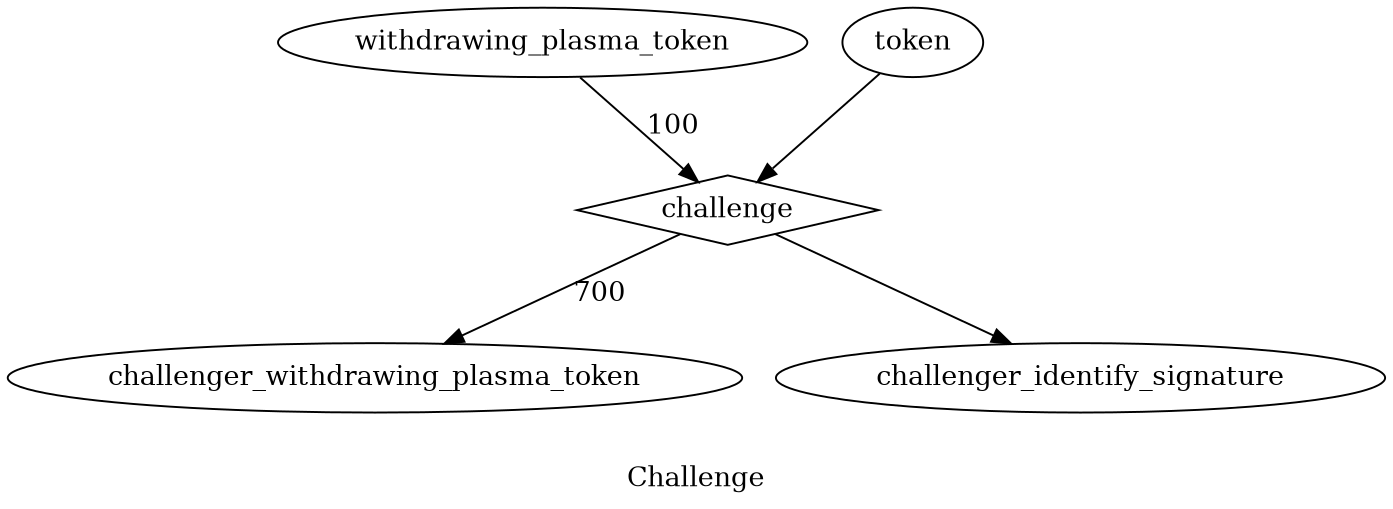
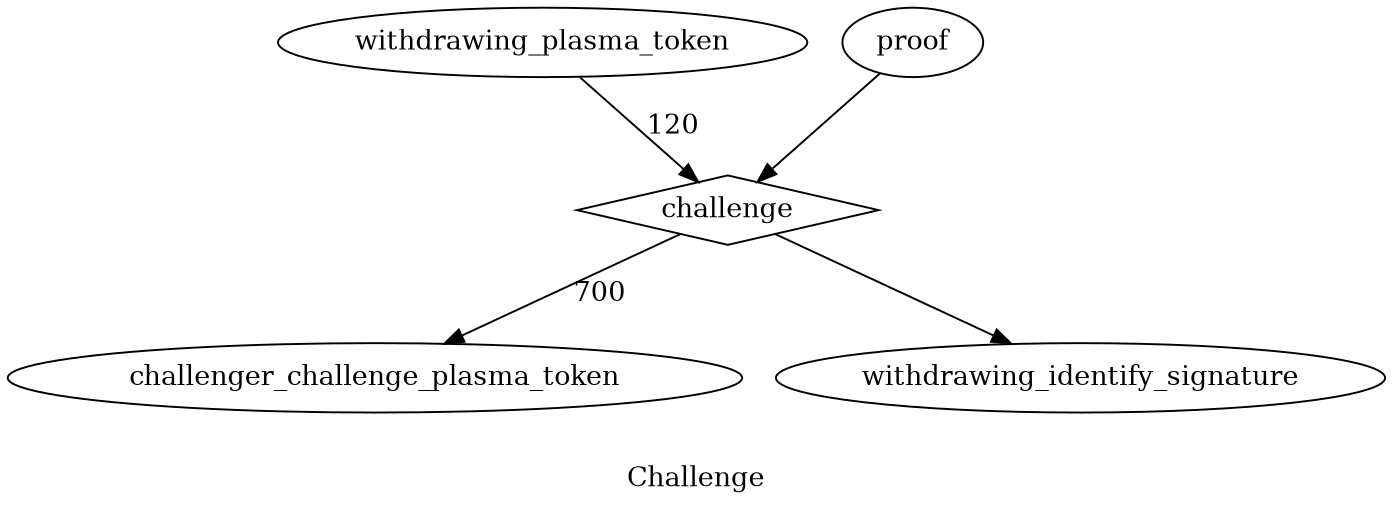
node "token": label "token" -> "proof"
edge "withdrawing_plasma_token" -> "challenge": label "100" -> "120"
node "challenger_withdrawing_plasma_token": label "challenger_withdrawing_plasma_token" -> "challenger_challenge_plasma_token"
node "challenger_identify_signature": label "challenger_identify_signature" -> "withdrawing_identify_signature"
